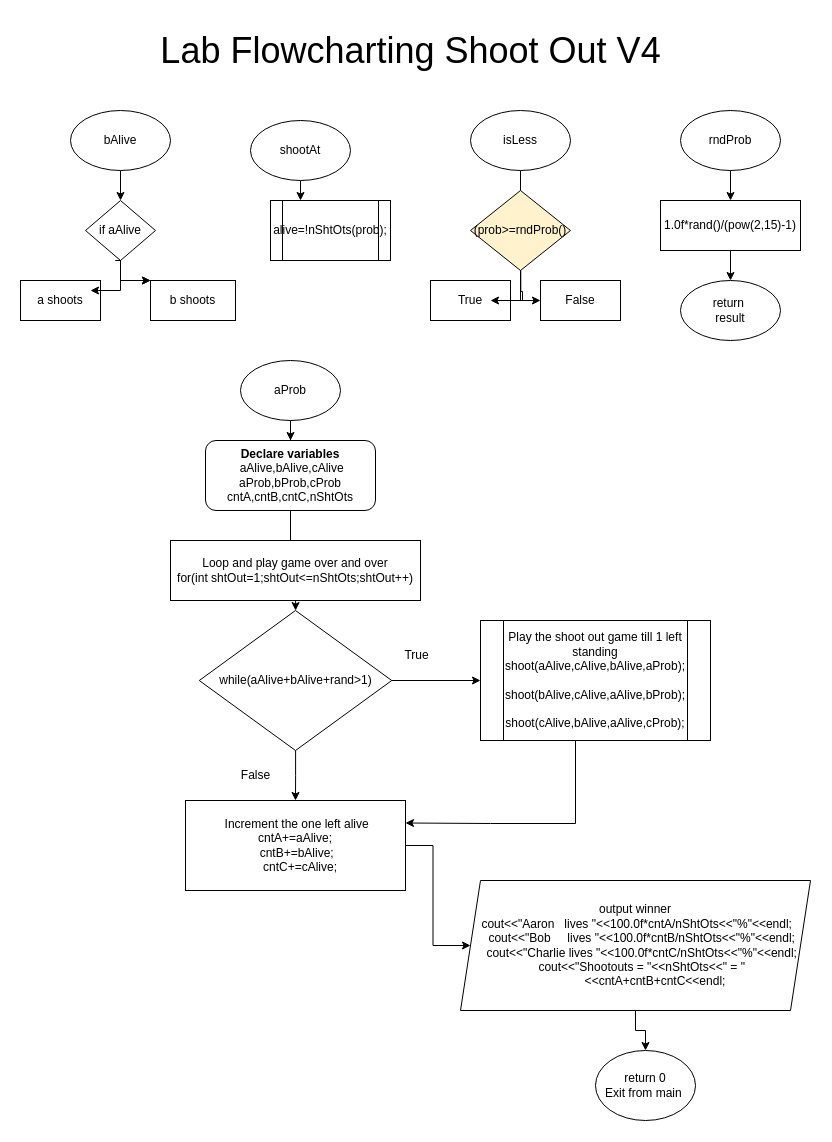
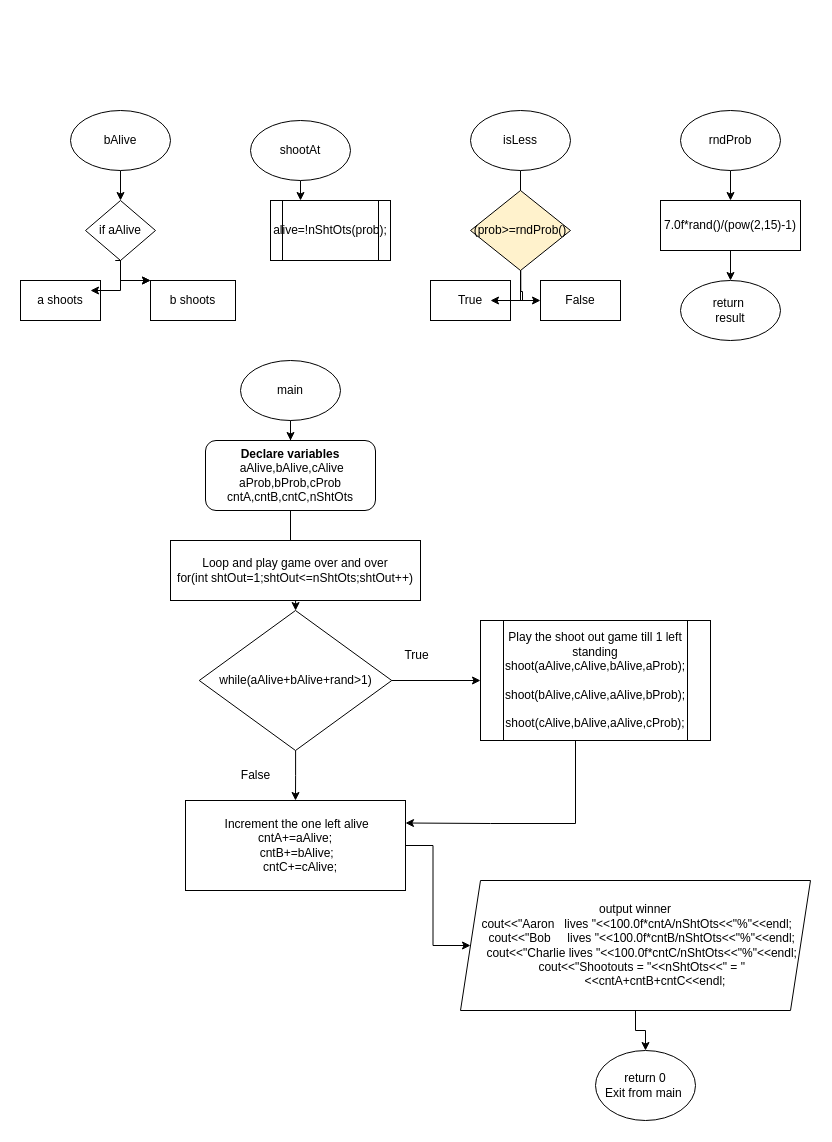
node "Lab Flowcharting Shoot Out V4": removed
node "1.0f*rand()/(pow(2,15)-1)": label "1.0f*rand()/(pow(2,15)-1)" -> "7.0f*rand()/(pow(2,15)-1)"
node "aProb": label "aProb" -> "main"
